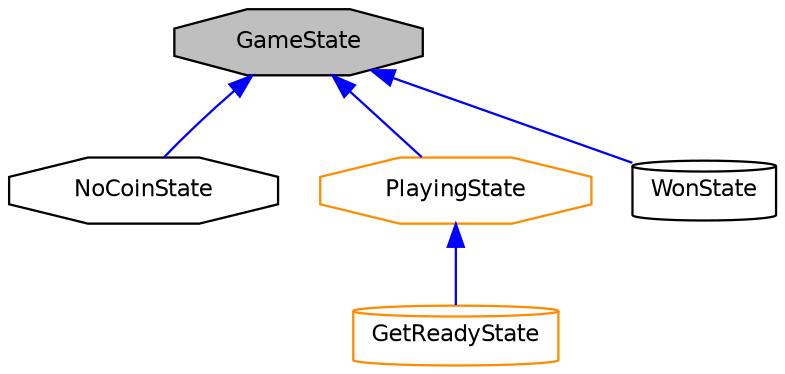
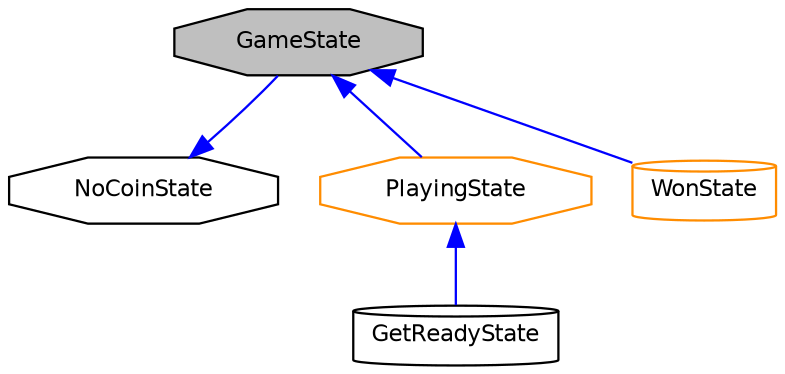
edge "NoCoinState" -> "GameState": reversed
node "WonState": color black -> darkorange
node "GetReadyState": color darkorange -> black
